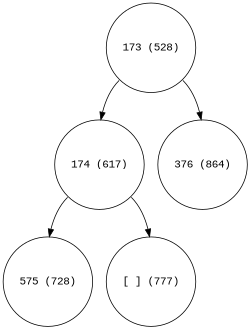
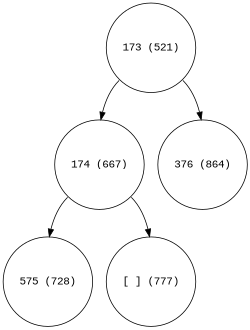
node "173 (528)": label "173 (528)" -> "173 (521)"
node "174 (617)": label "174 (617)" -> "174 (667)"
